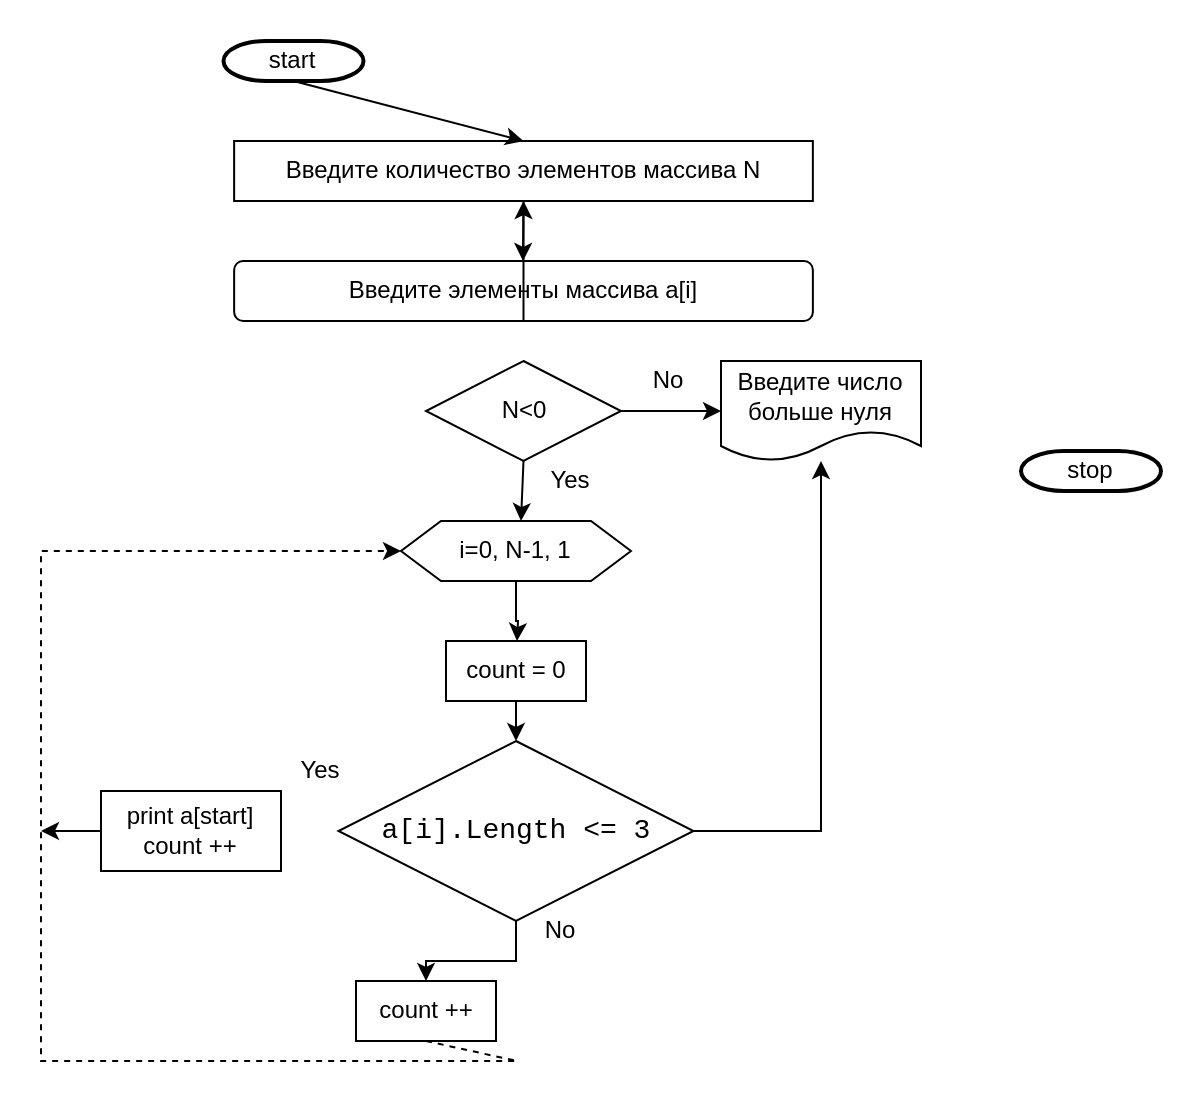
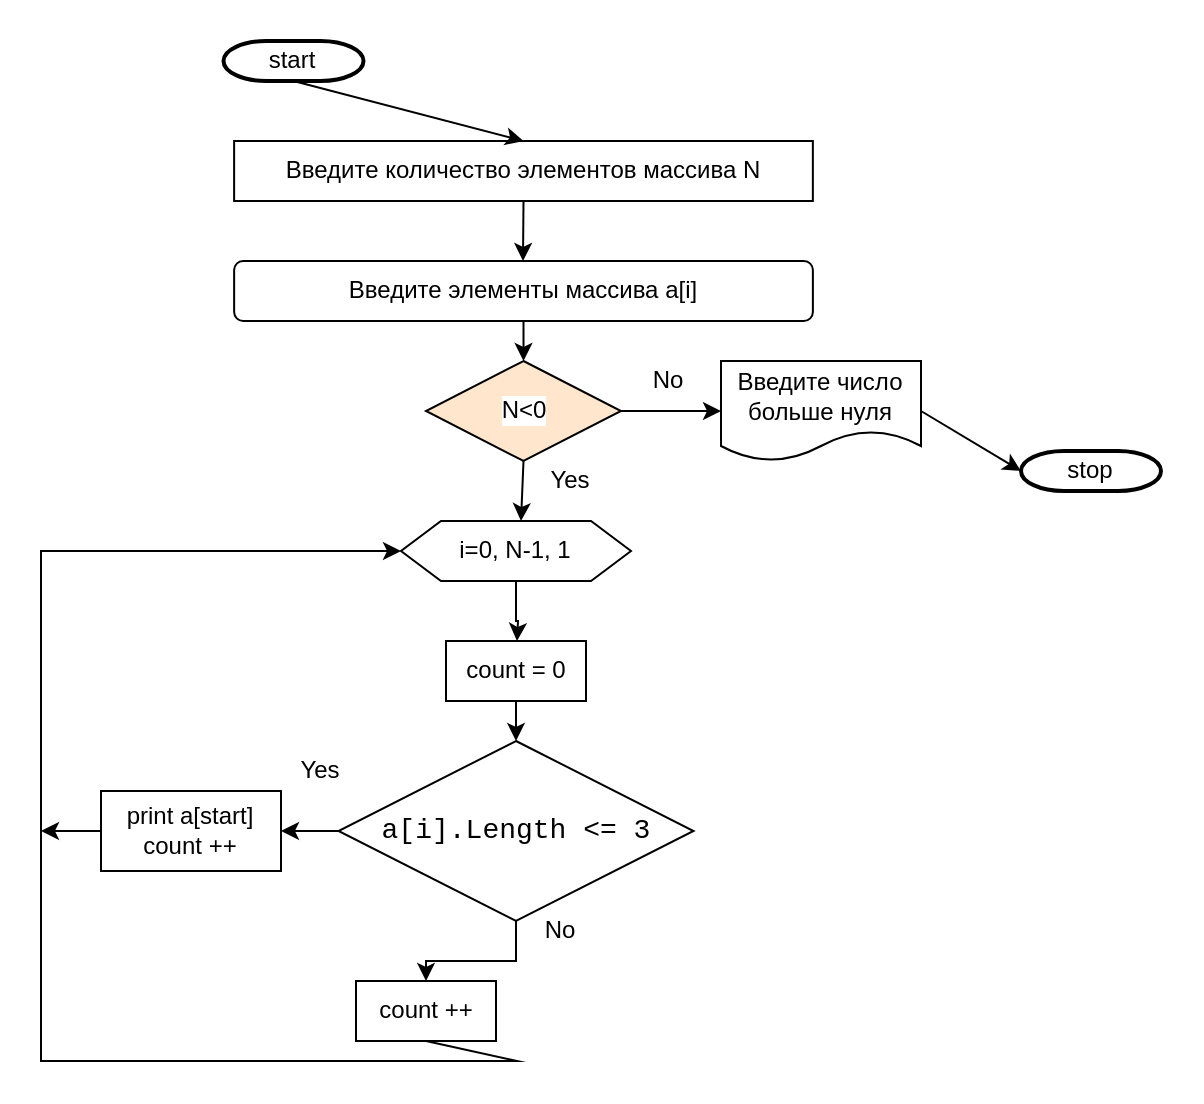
edge "Введите элементы массива a[i]" -> "Введите количество элементов массива N": now "Введите элементы массива a[i]" -> "N<0"
node "N<0": fillcolor #ffffff -> #ffe6cc
edge "Введите число больше нуля" -> "stop": added
edge "a[i].Length <= 3" -> "Введите число больше нуля": now "a[i].Length <= 3" -> "print a[start] count ++"
edge "count ++" -> "i=0, N-1, 1": style dashed -> solid
